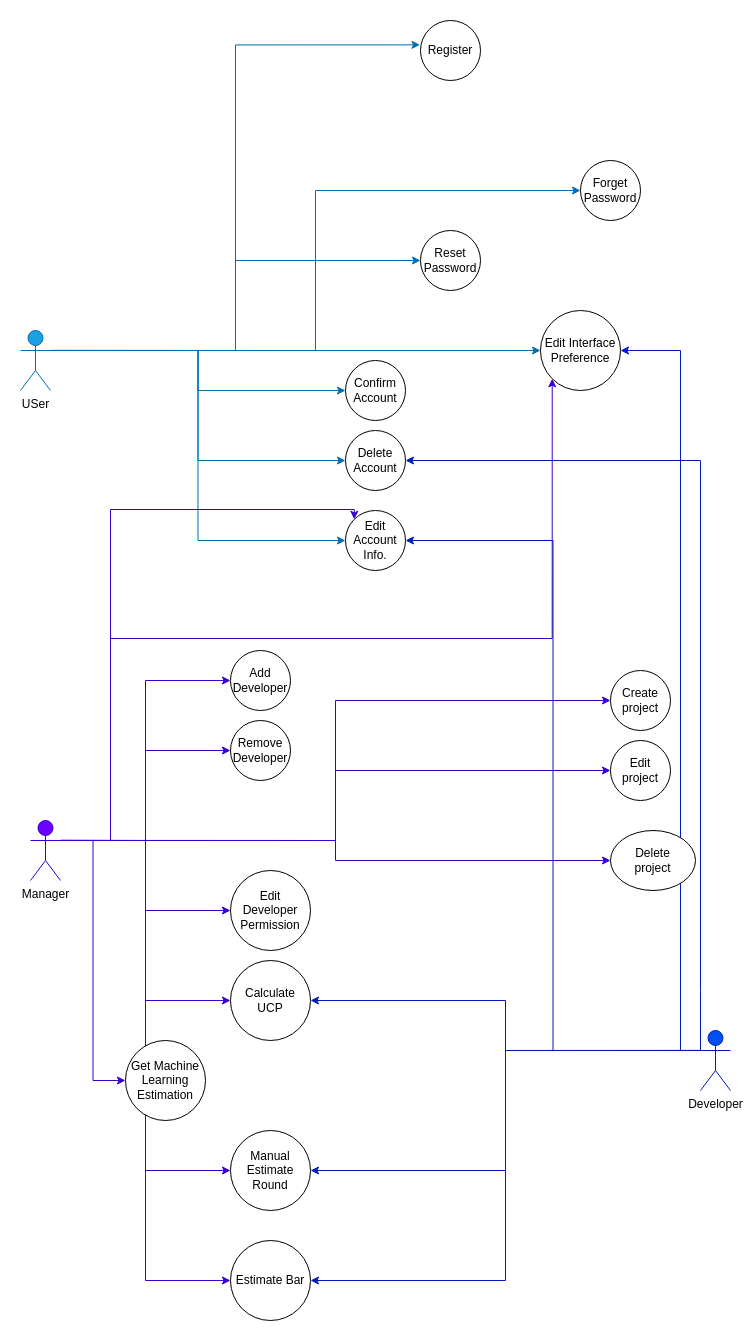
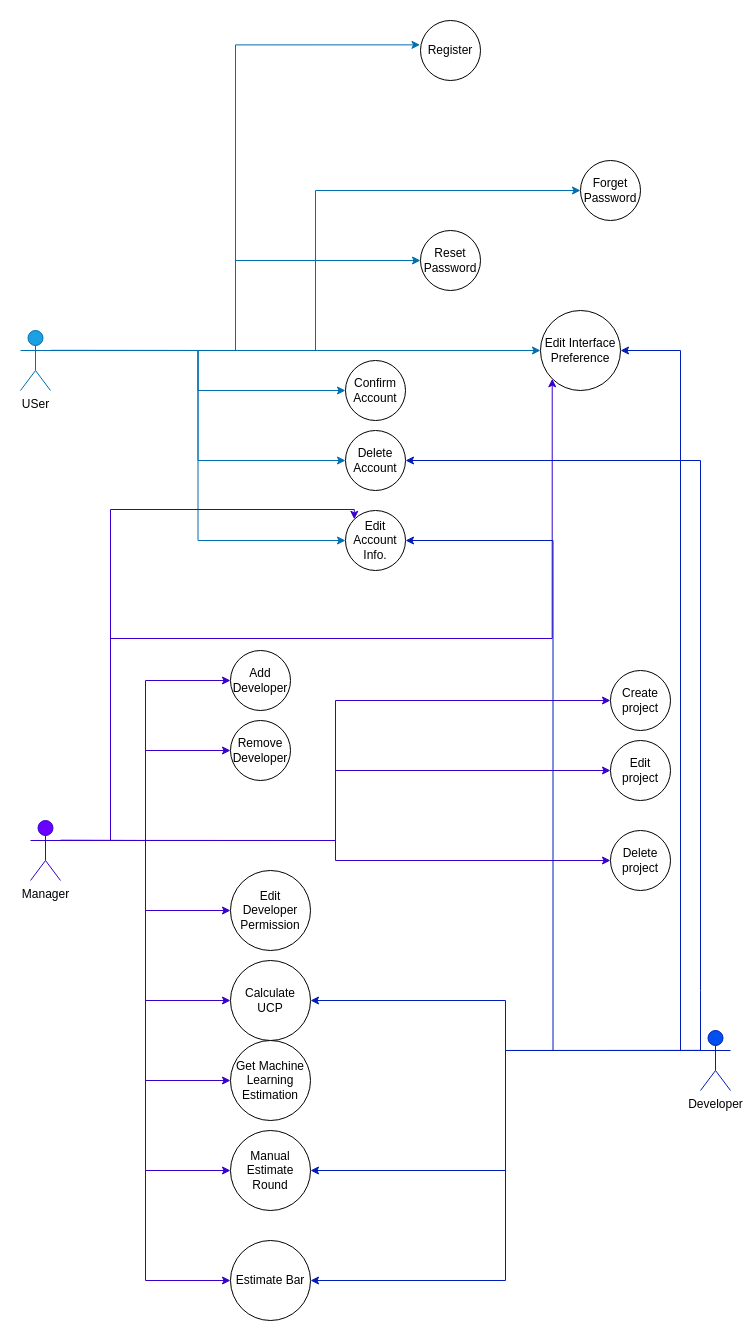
node "Delete project": size 85x60 -> 60x60
node "Get Machine Learning Estimation": moved (166, 1081) -> (271, 1081)
